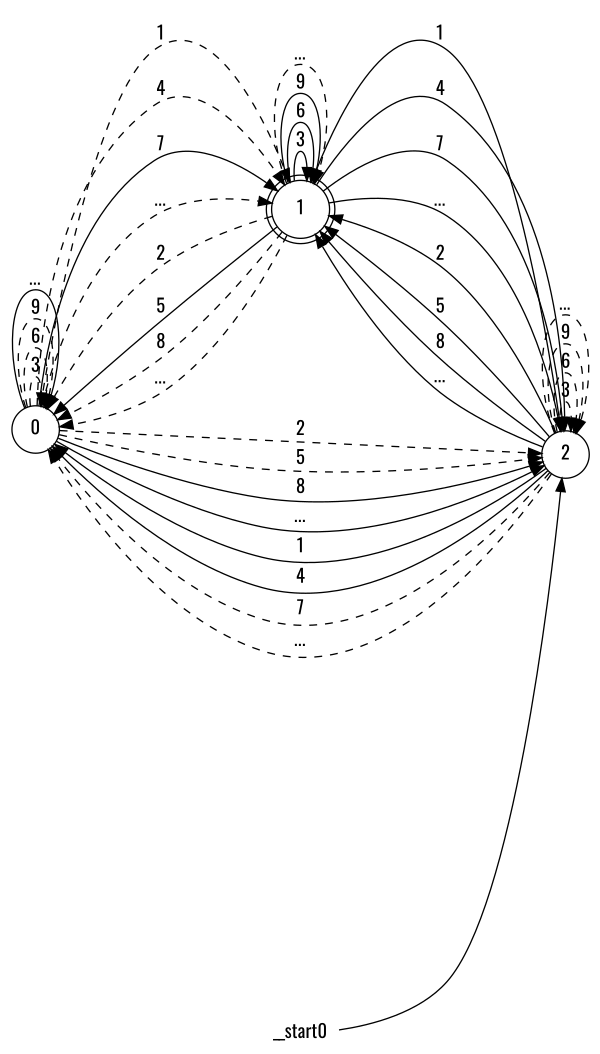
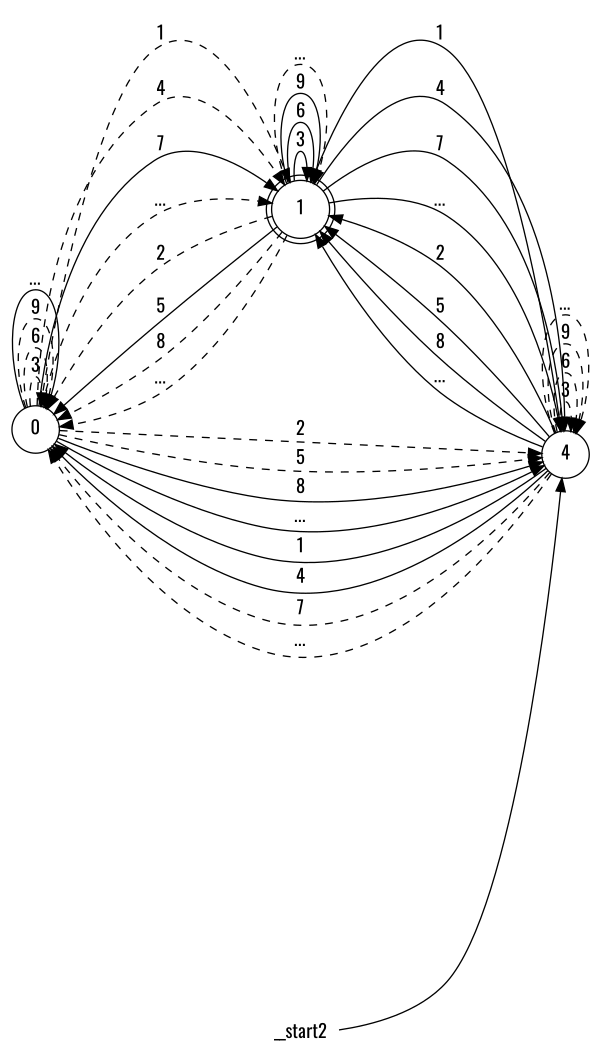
node "2": label "2" -> "4"
node "__start0": label "__start0" -> "__start2"
